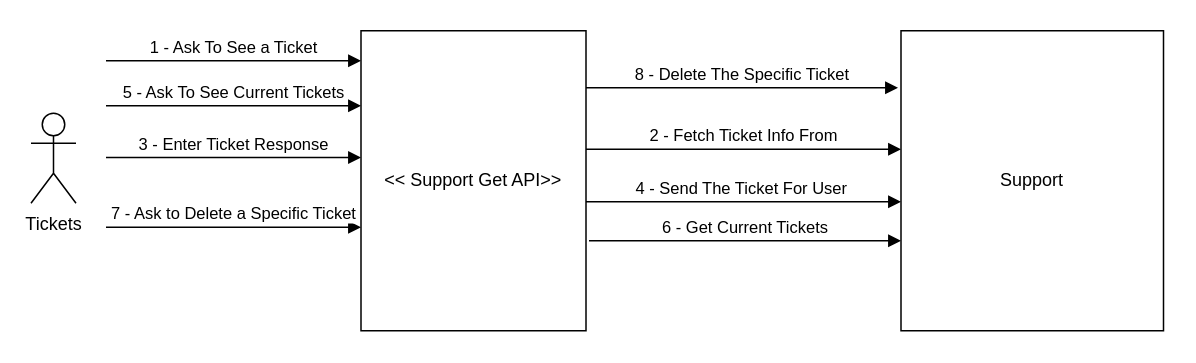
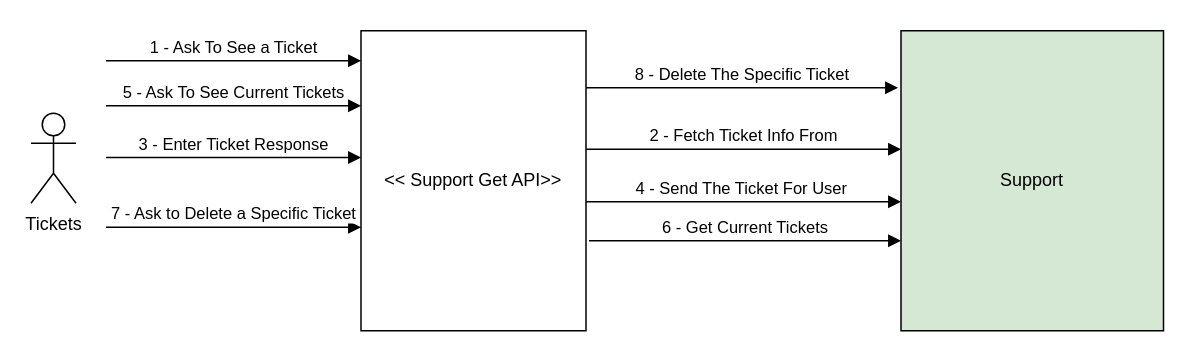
node "Support": fillcolor #ffffff -> #d5e8d4
